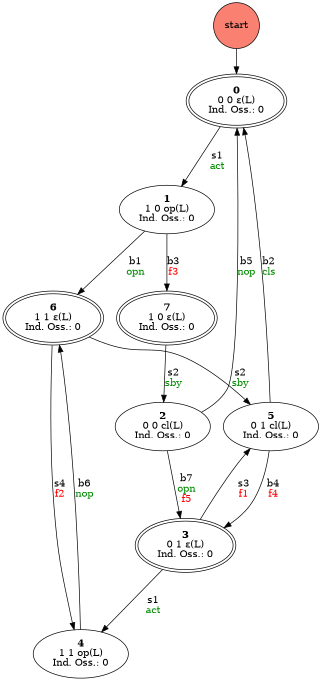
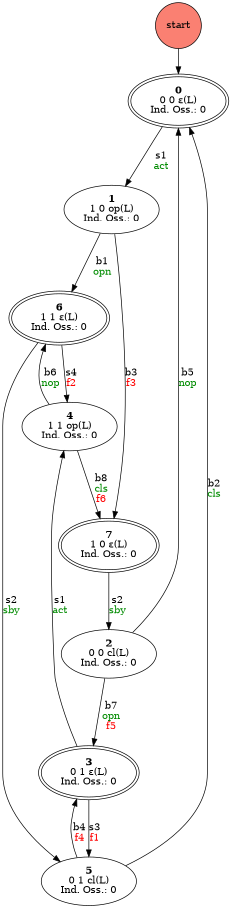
edge "4" -> "7": added, label "b8 cls f6"
